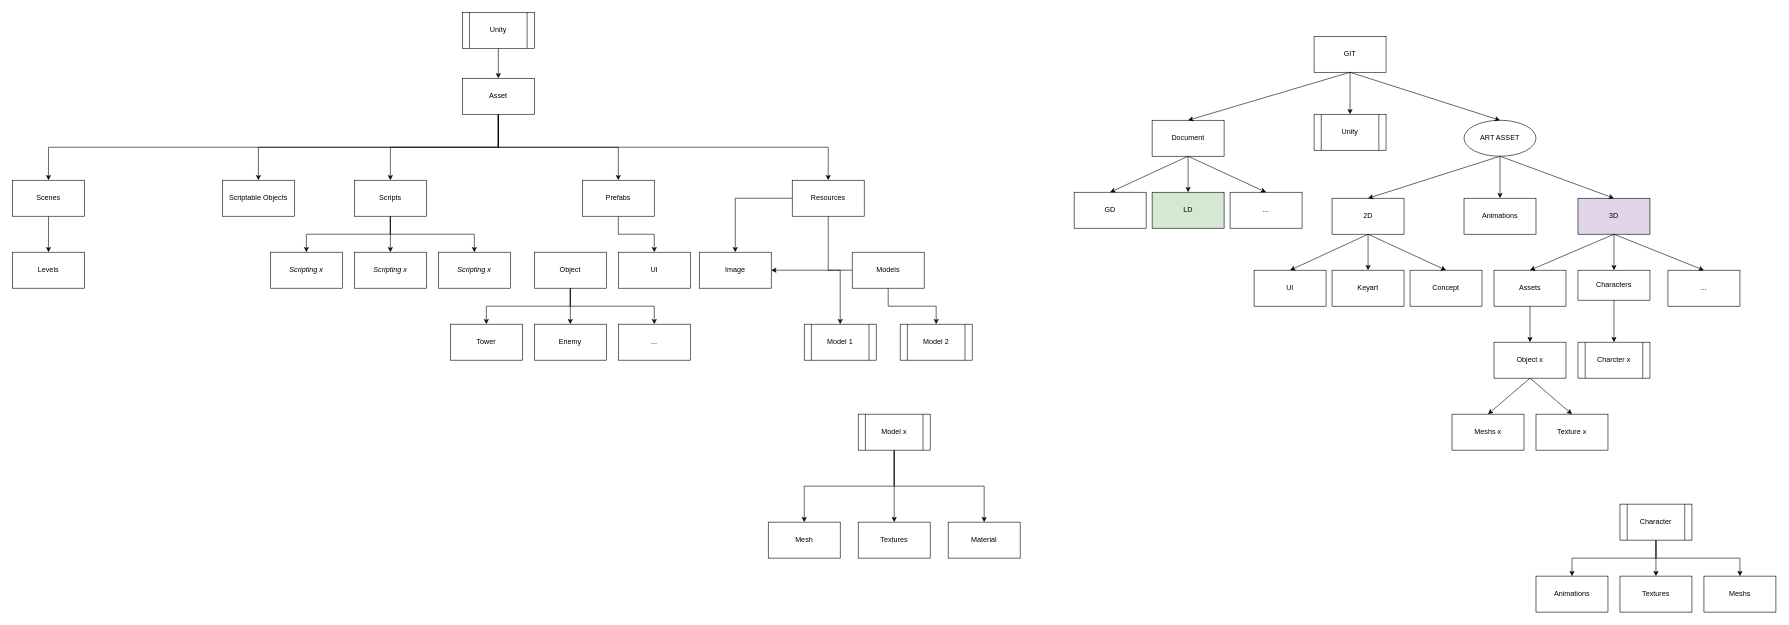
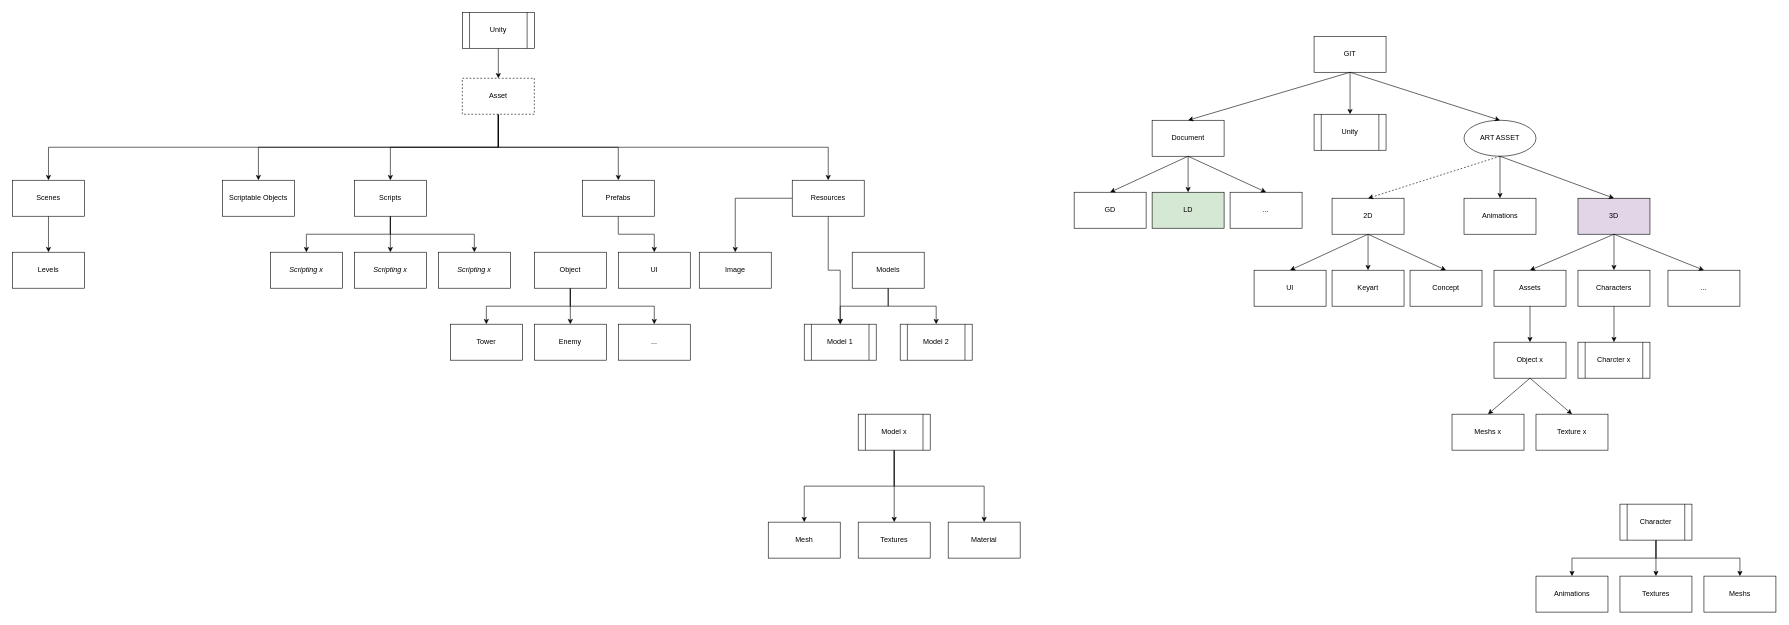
node "Asset": style solid -> dashed
edge "ART ASSET" -> "2D": style solid -> dashed
edge "Models" -> "Image": now "Models" -> "Model 1"
node "Characters": size 72x30 -> 72x36
